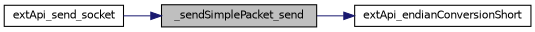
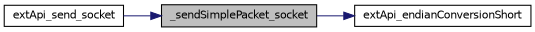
node "_sendSimplePacket_send": label "_sendSimplePacket_send" -> "_sendSimplePacket_socket"
